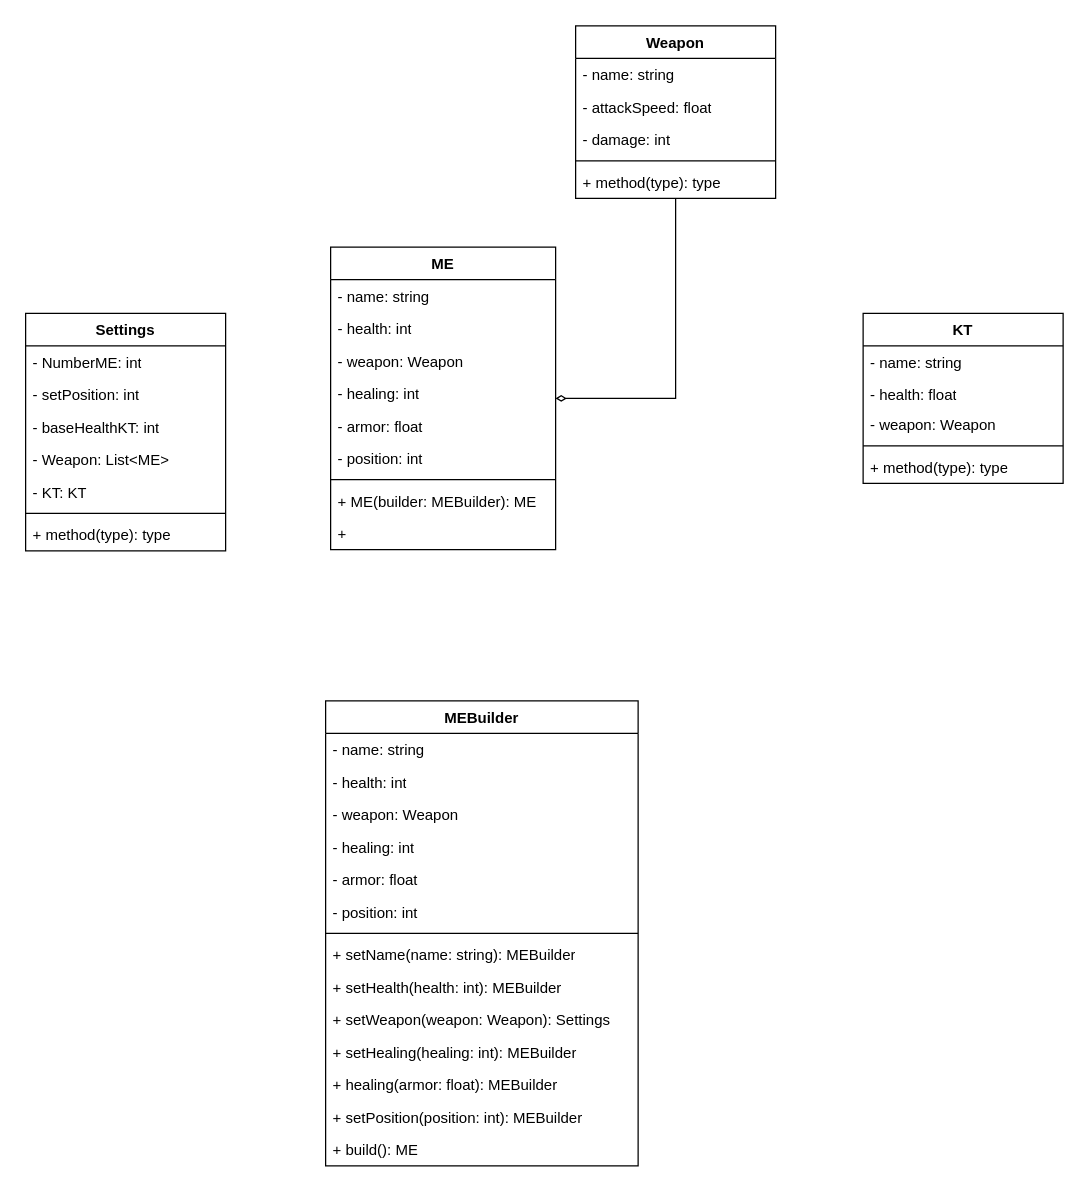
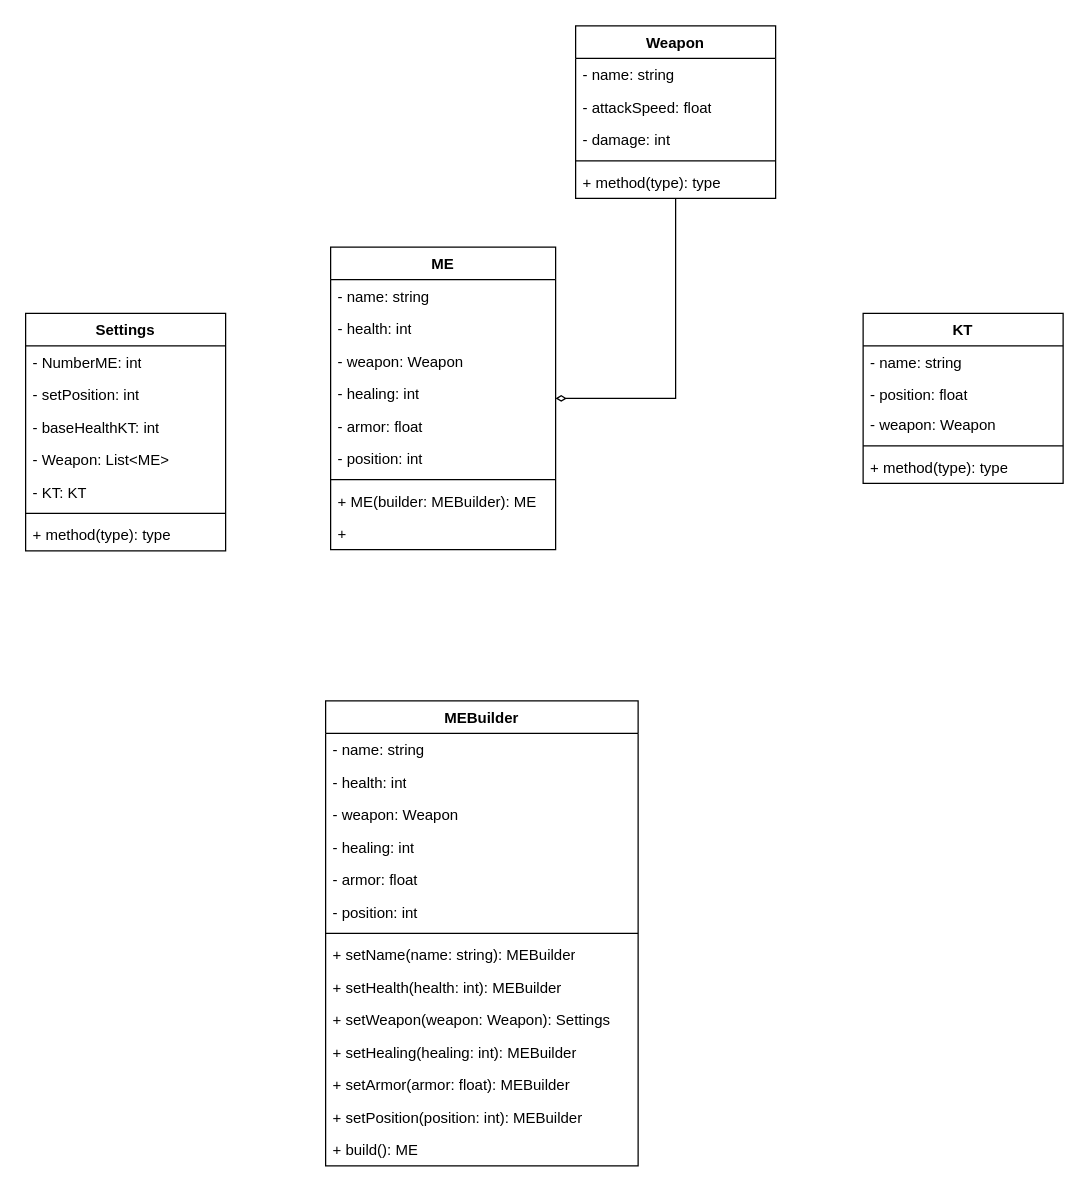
node "- health: float": label "- health: float" -> "- position: float"
node "+ healing(armor: float): MEBuilder": label "+ healing(armor: float): MEBuilder" -> "+ setArmor(armor: float): MEBuilder"
